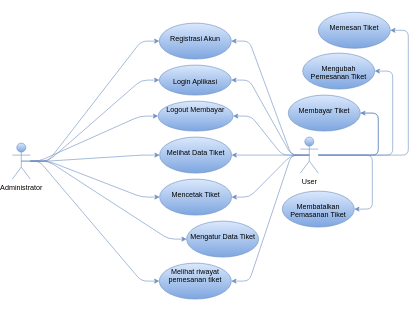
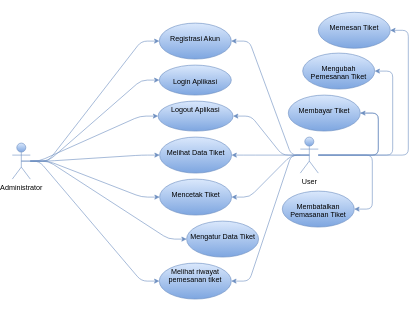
edge "User" -> "Login Aplikasi": removed
node "Logout Membayar": label "Logout Membayar" -> "Logout Aplikasi"
